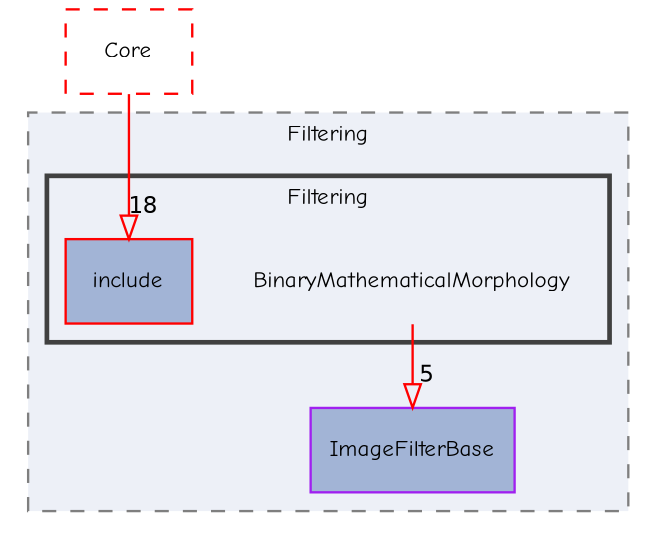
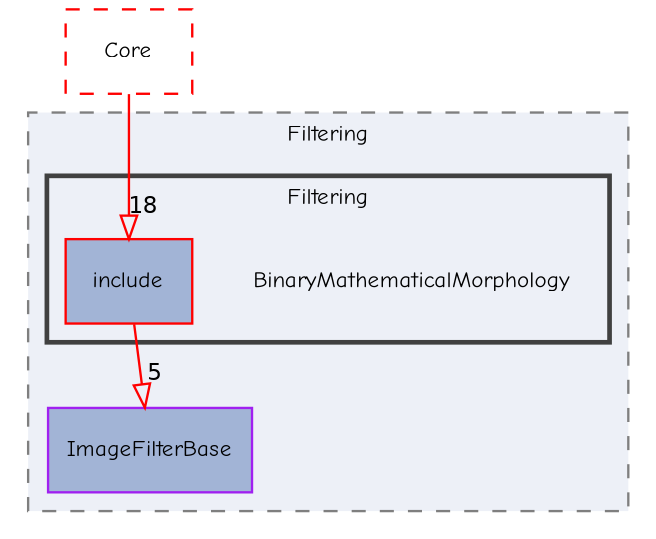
edge "BinaryMathematicalMorphology" -> "ImageFilterBase": now "include" -> "ImageFilterBase"
